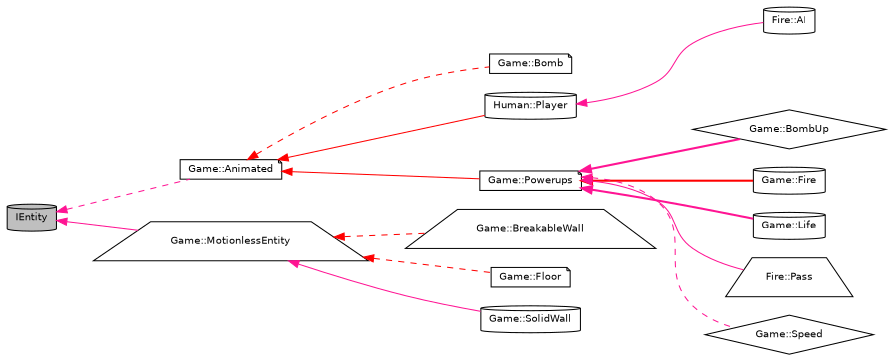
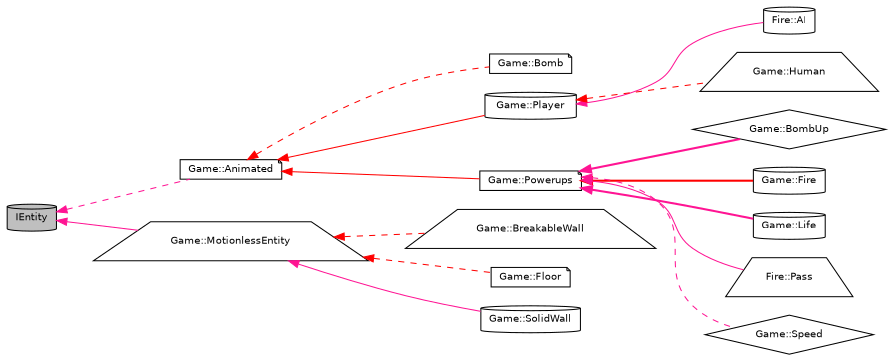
node "Game::Human": added
node "Human::Player": label "Human::Player" -> "Game::Player"
